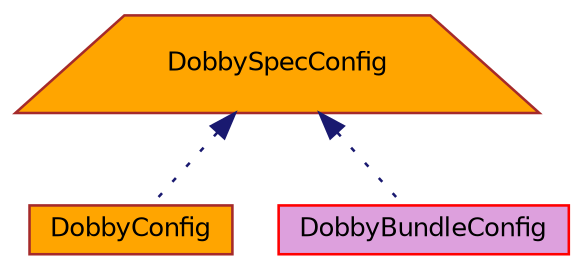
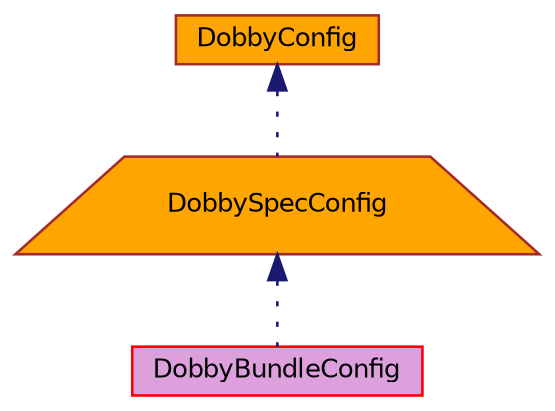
edge "DobbyConfig" -> "DobbySpecConfig": reversed
